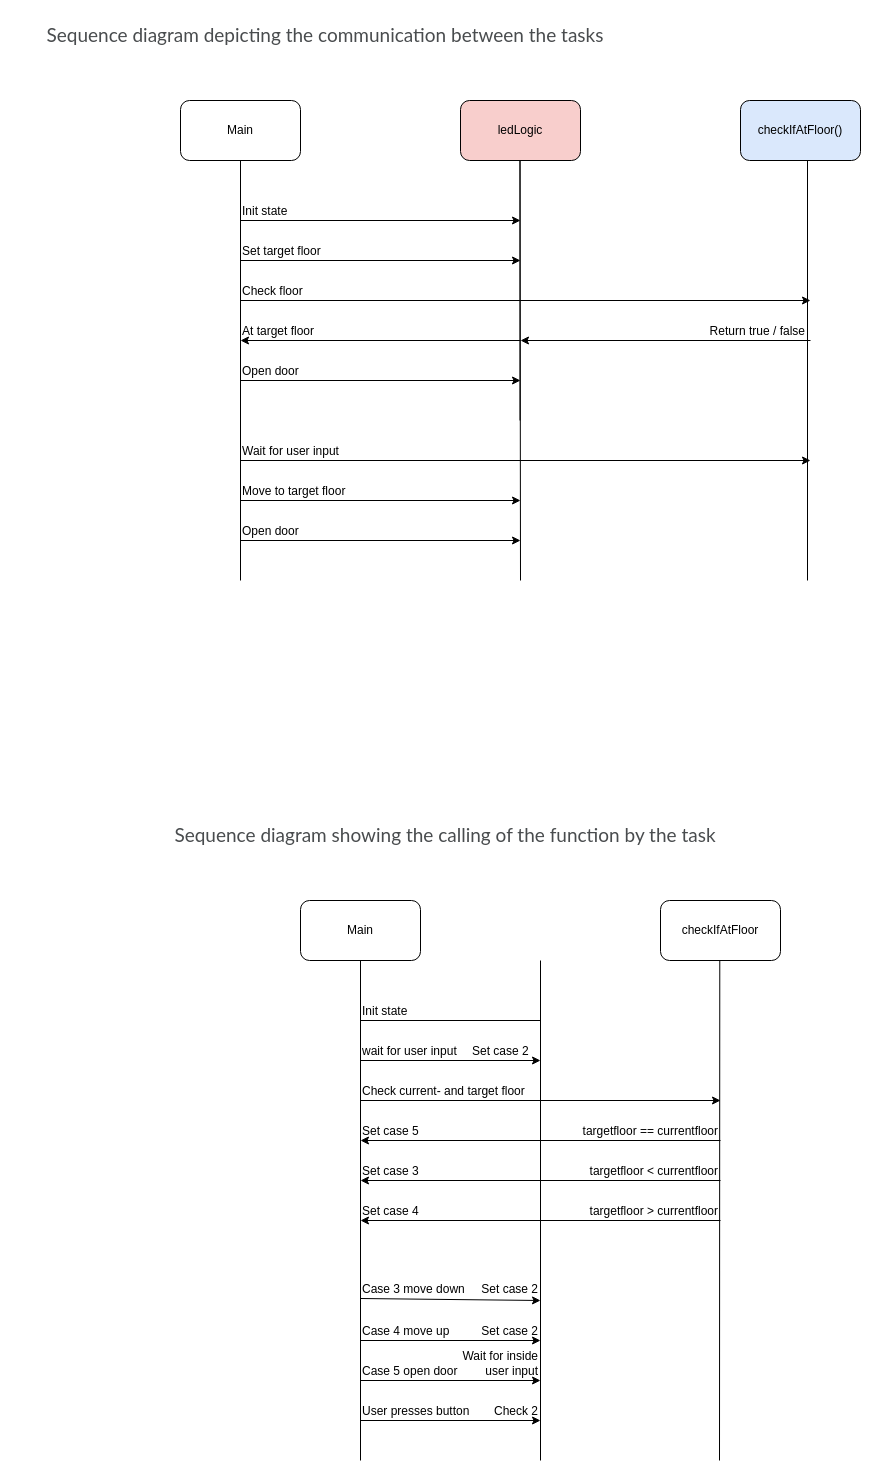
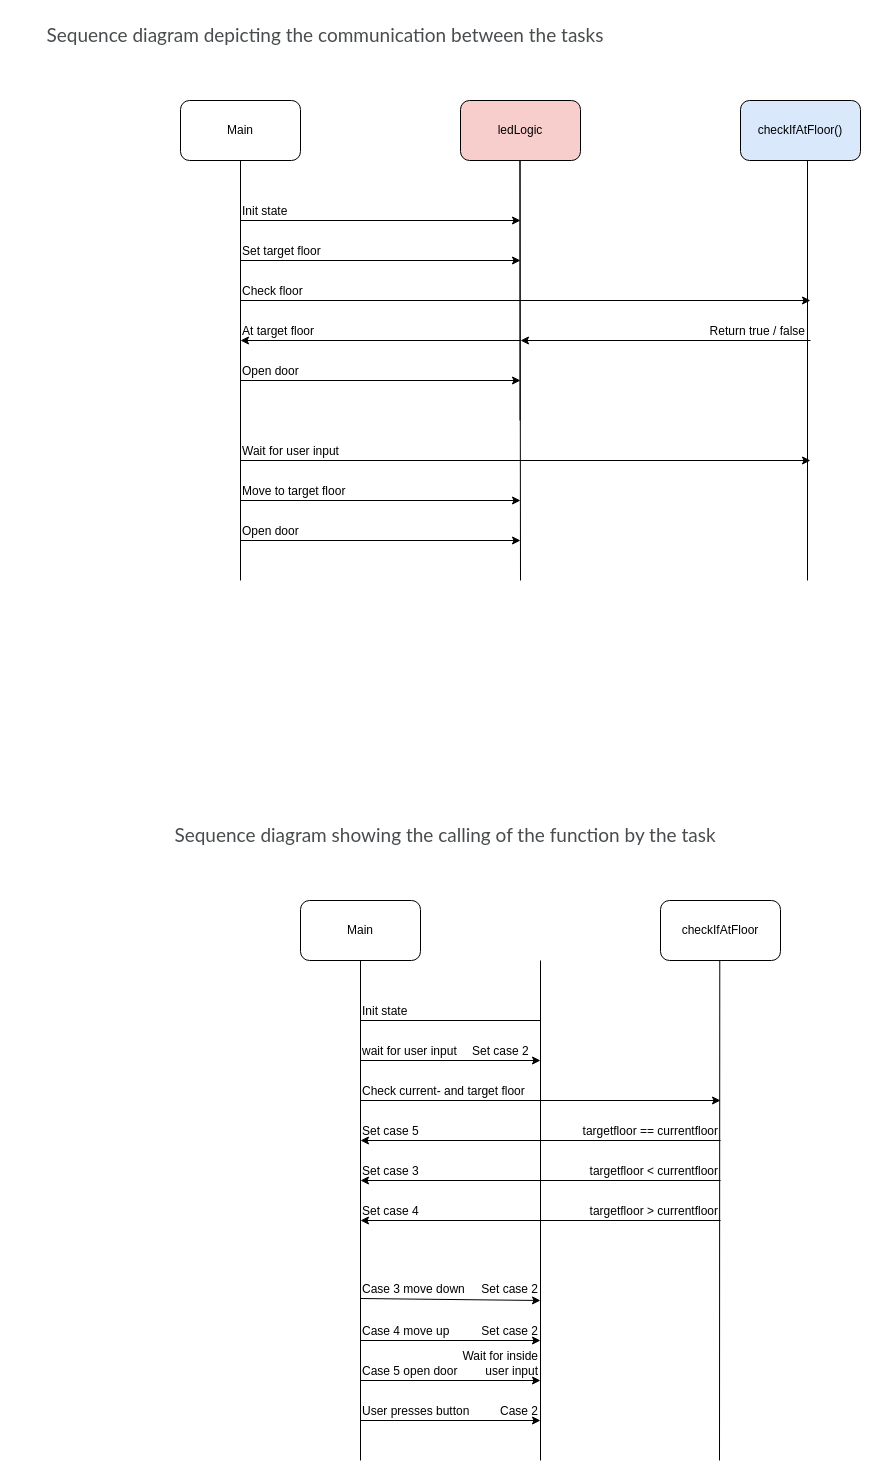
node "Check 2": label "Check 2" -> "Case 2"
